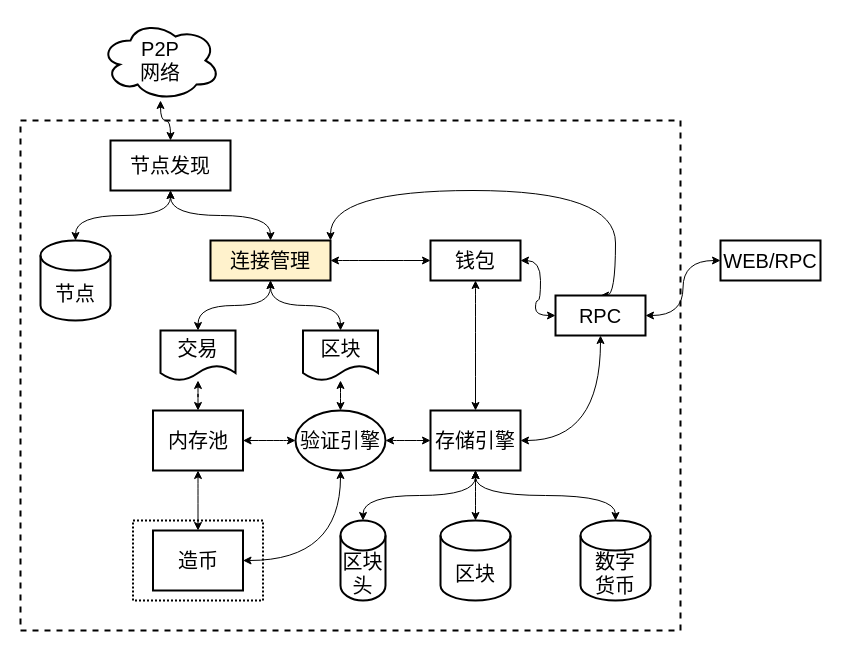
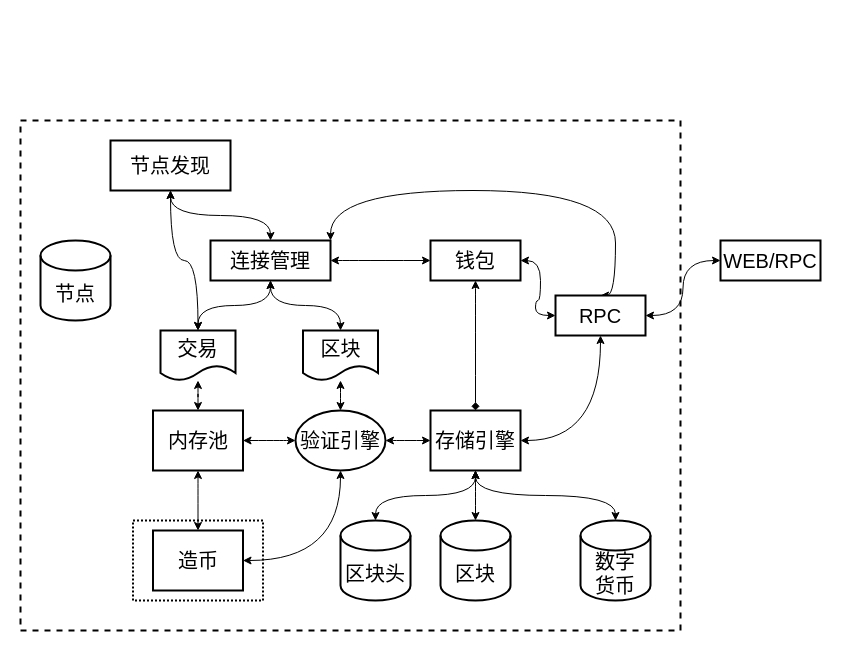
node "P2P 网络": removed
edge "P2P 网络" -- "节点发现": removed
edge "节点发现" -- "节点": now "节点发现" -- "交易"
node "连接管理": fillcolor #fff2cc -> #ffffff
edge "钱包" -- "存储引擎": arrowhead classic -> diamond
node "区块头": size 45x80 -> 70x80
